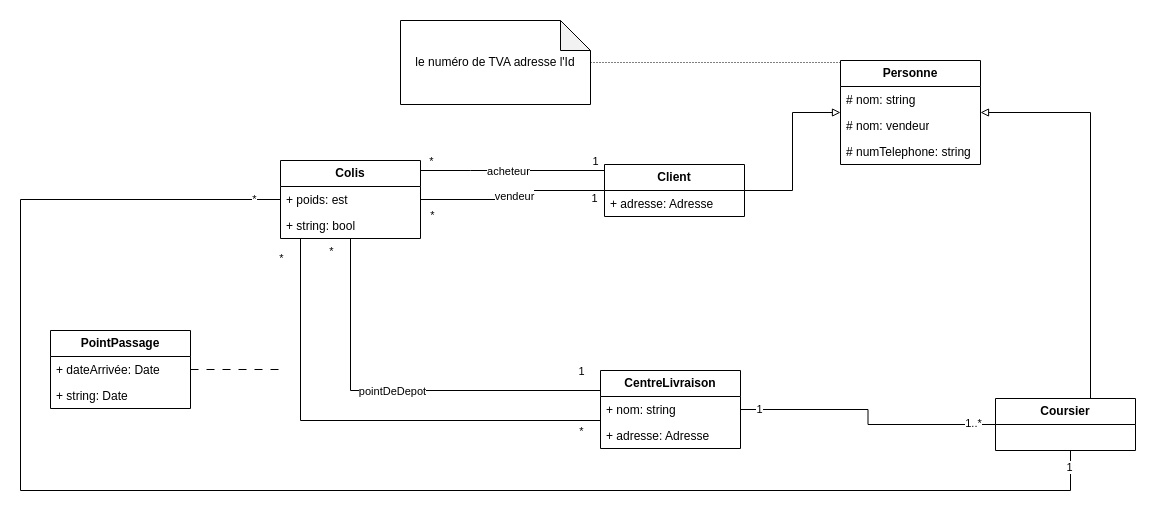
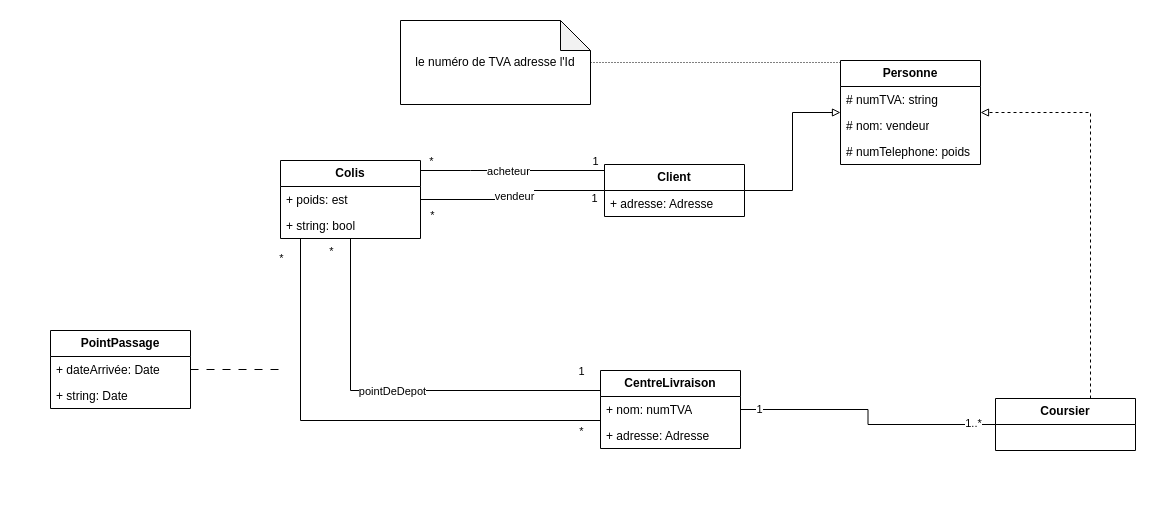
node "# nom: string": label "# nom: string" -> "# numTVA: string"
node "# numTelephone: string": label "# numTelephone: string" -> "# numTelephone: poids"
edge "Coursier" -> "Personne": style solid -> dashed
node "+ nom: string": label "+ nom: string" -> "+ nom: numTVA"
edge "Colis" -- "Coursier": removed, labels "*", "1"
